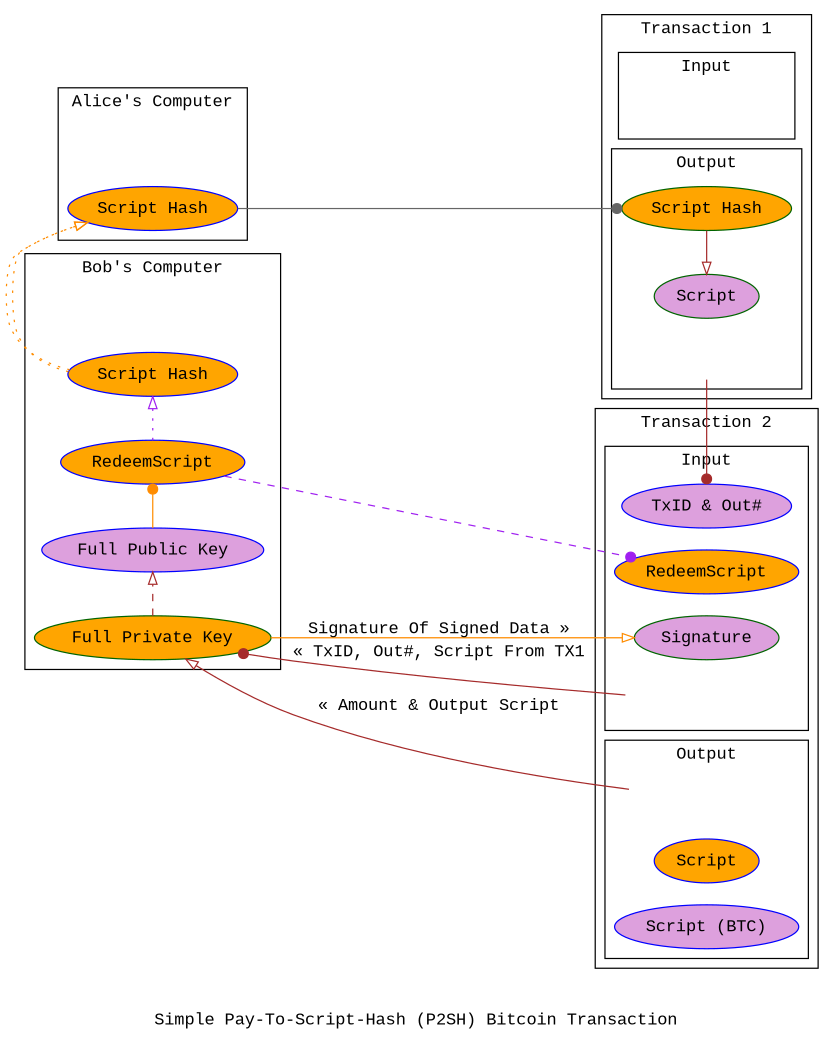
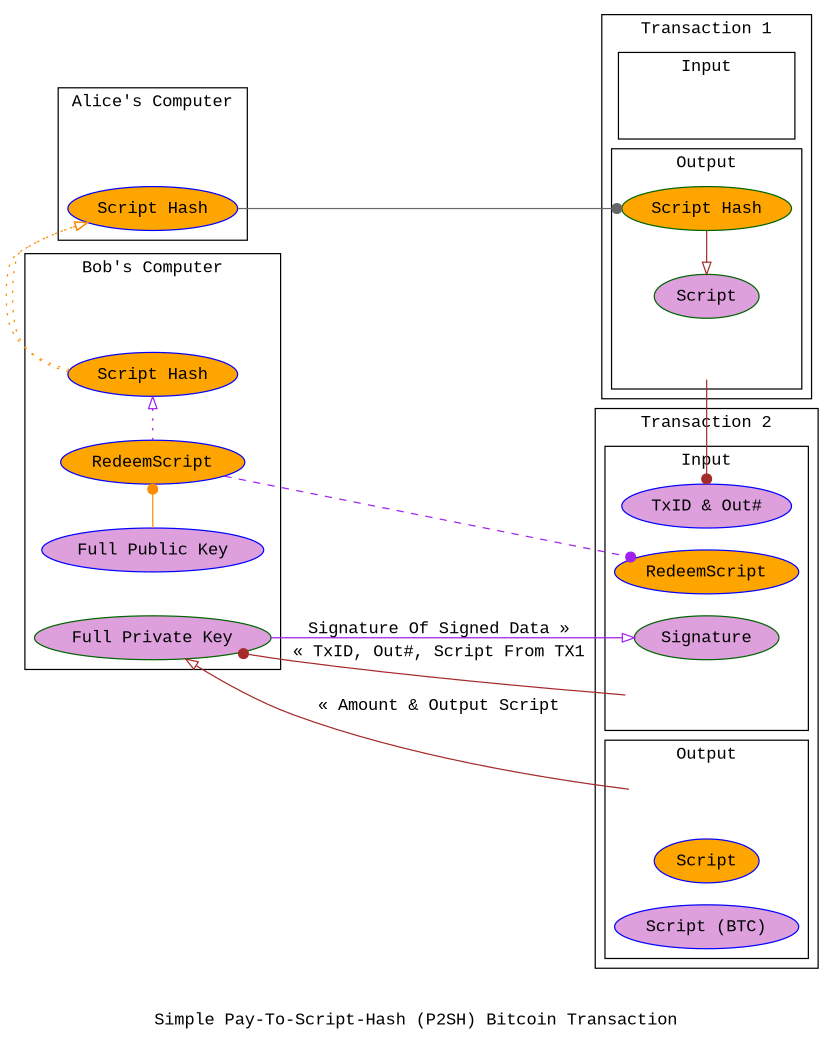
edge "Full Private Key" -> "Full Public Key": removed
node "Full Private Key": fillcolor orange -> plum
edge "Full Private Key" -> "Signature": color darkorange -> purple
